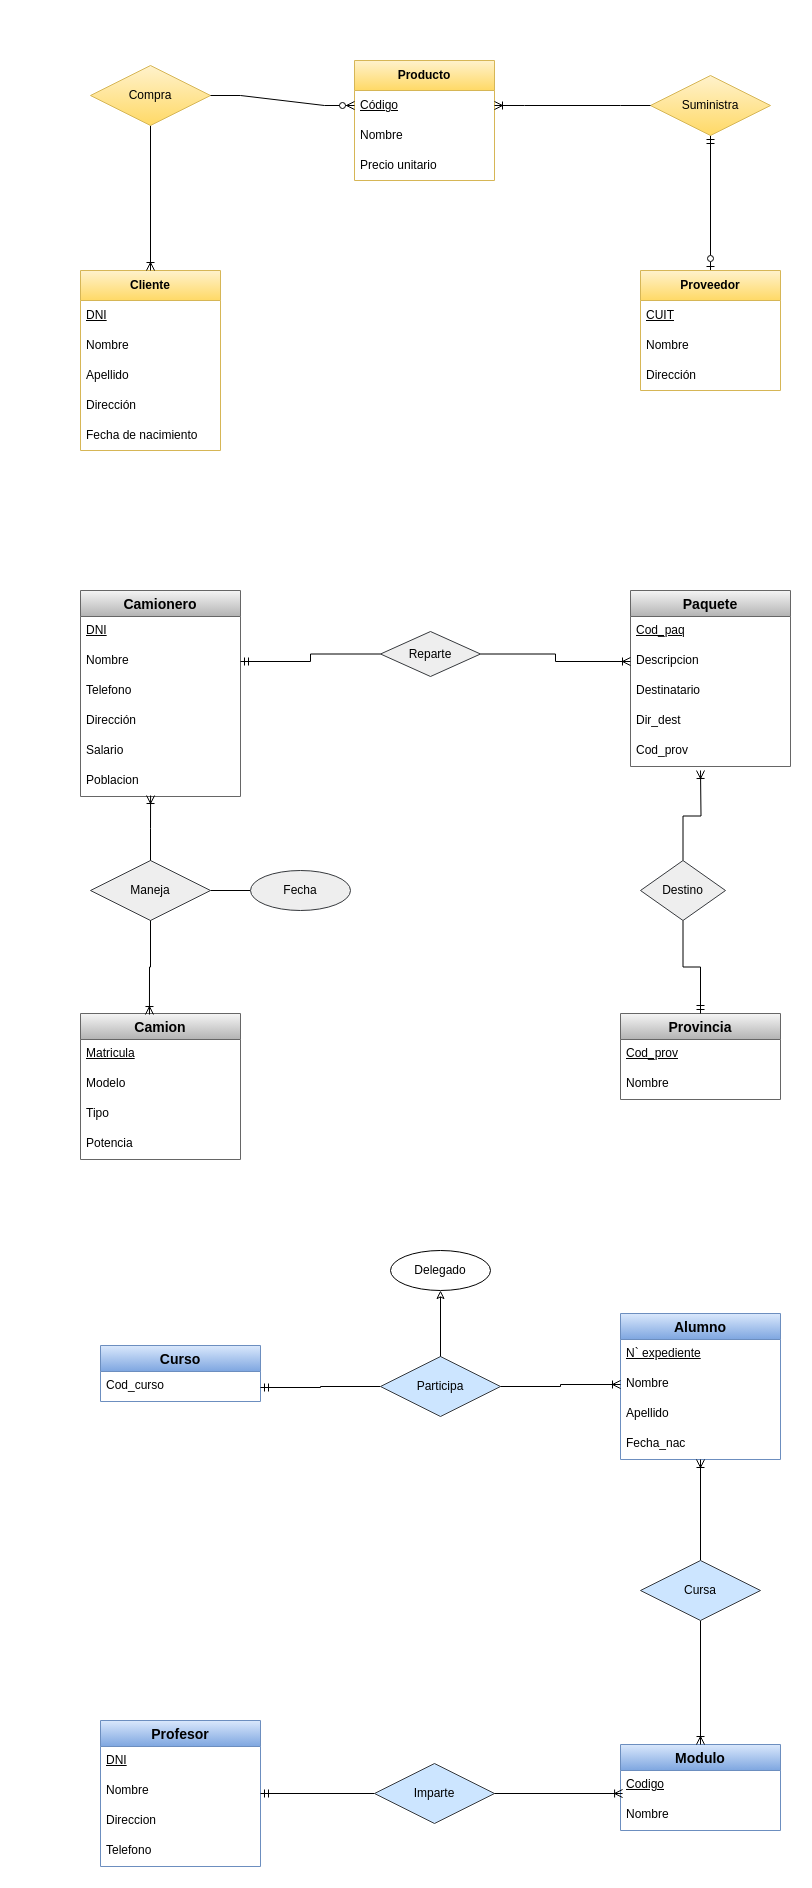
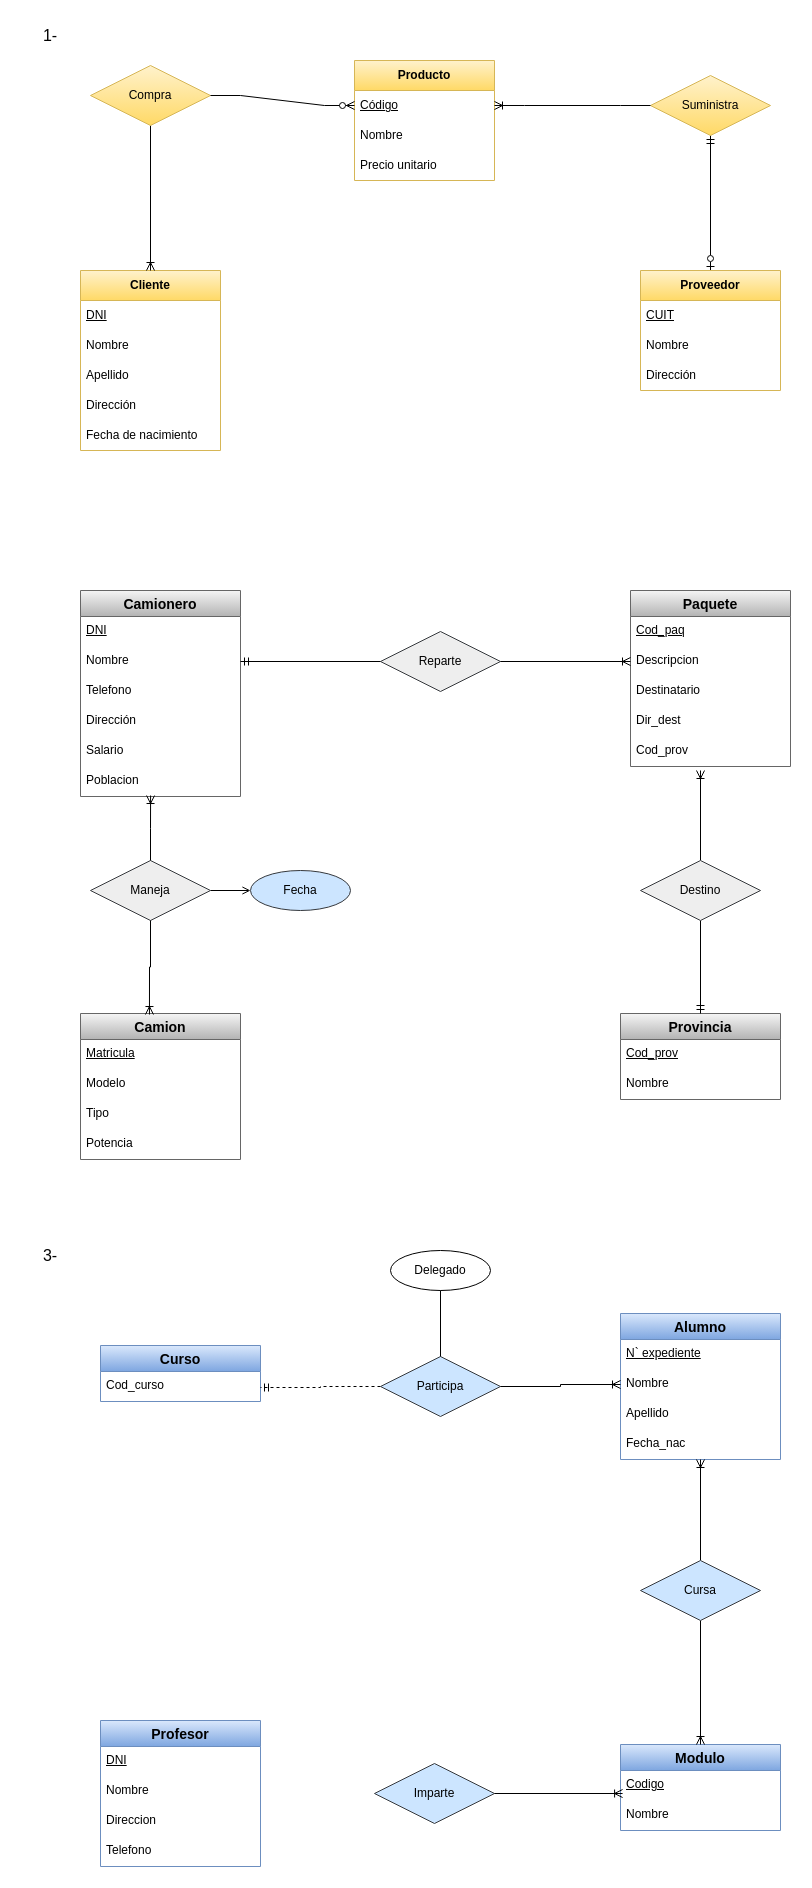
node "1-": added
node "Reparte": size 100x45 -> 120x60
edge "Maneja" -- "Fecha": arrowhead none -> open
node "Fecha": fillcolor #eeeeee -> #cce5ff
node "Destino": size 85x60 -> 120x60
node "3-": added
edge "Participa" -> "Delegado": arrowhead classic -> none
edge "Participa" -> "Curso": style solid -> dashed
edge "Imparte" -> "Profesor": removed
